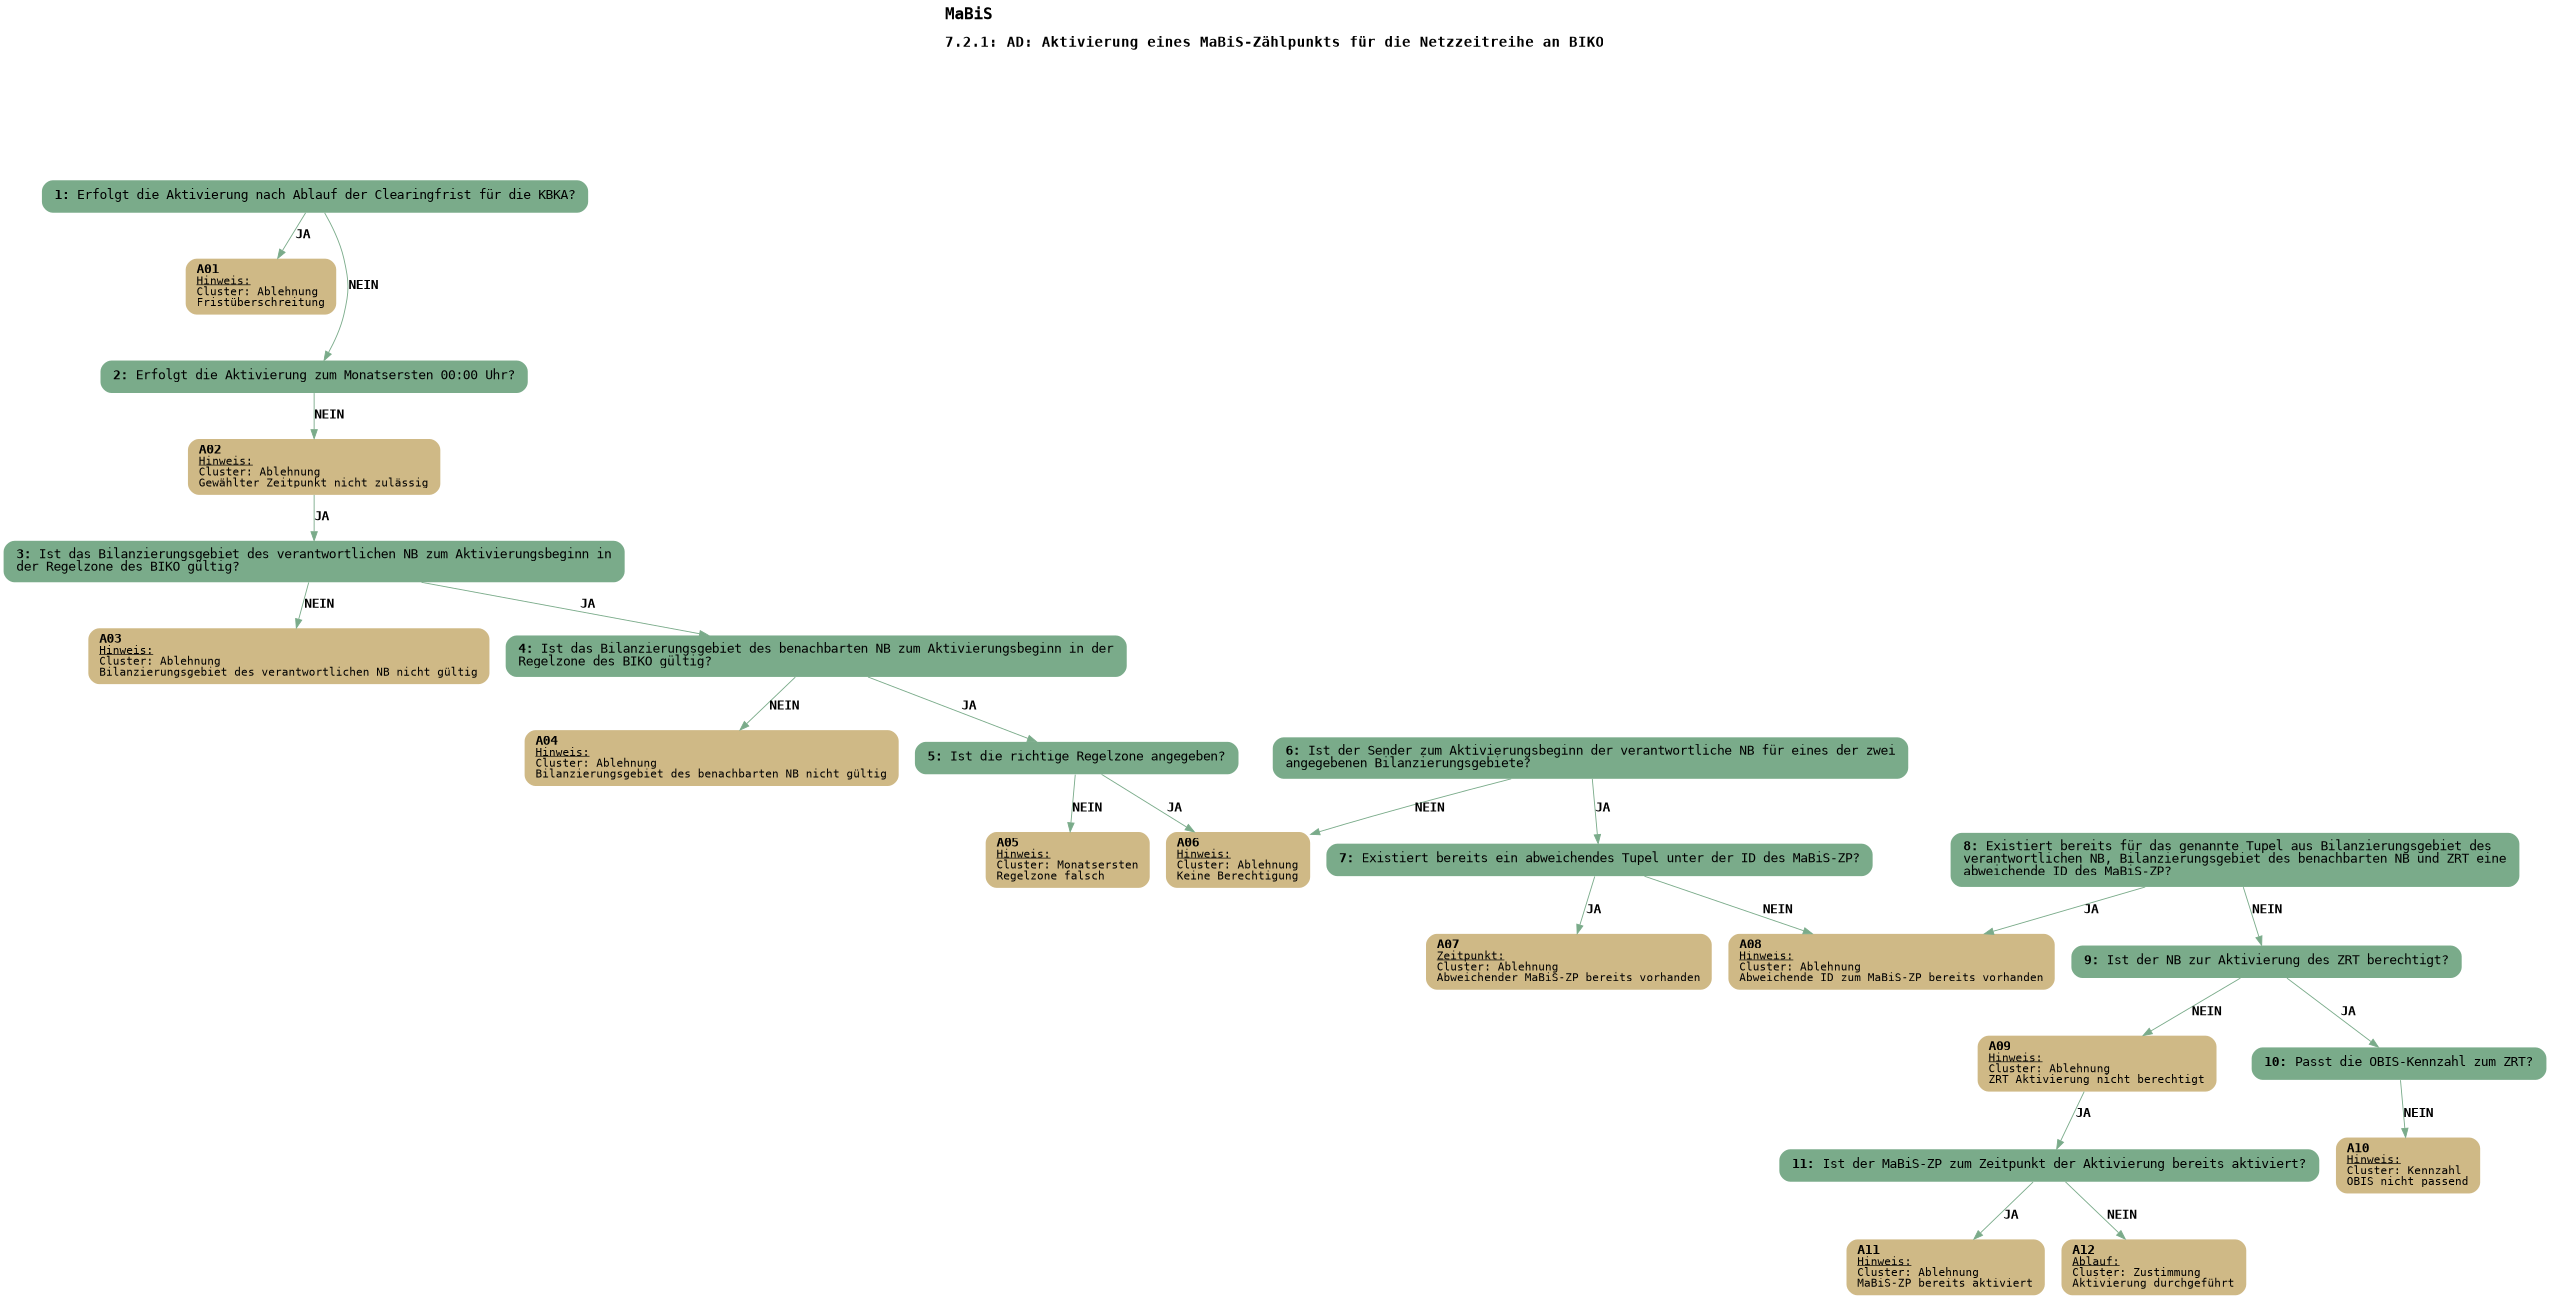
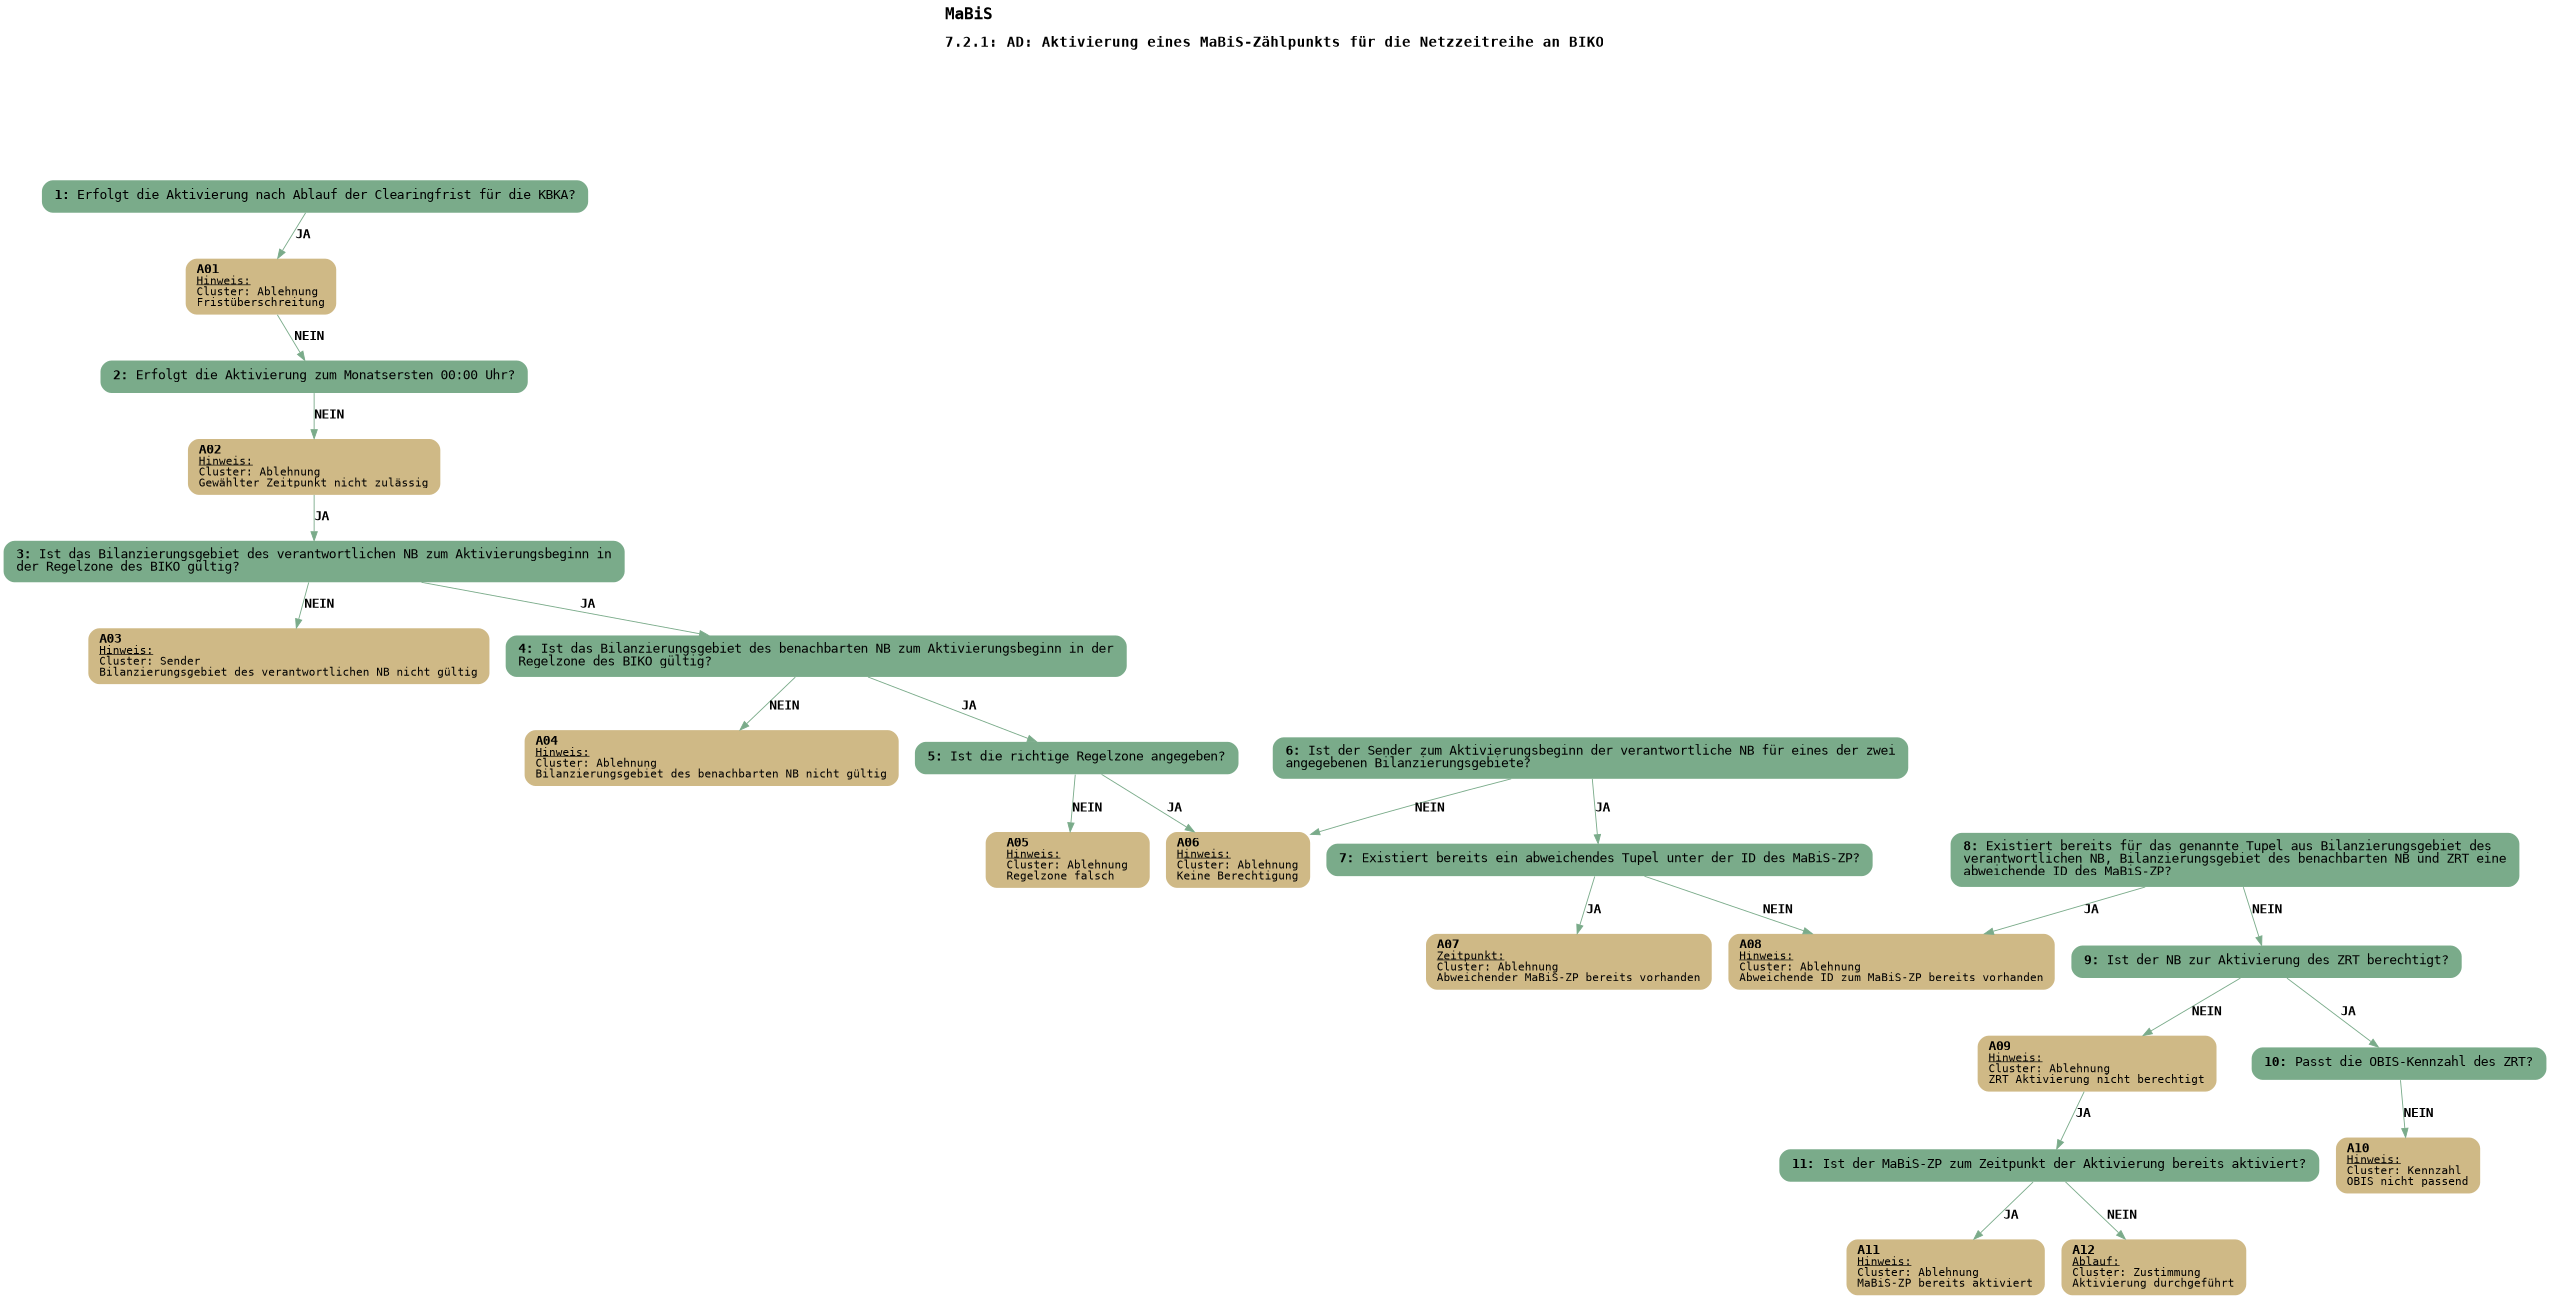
edge "1:" -> "2:": now "A01" -> "2:"
node "A03": text "Cluster: Ablehnung" -> "Cluster: Sender"
node "A05": text "Cluster: Monatsersten" -> "Cluster: Ablehnung"
node "10:": text "Passt die OBIS-Kennzahl zum ZRT?" -> "Passt die OBIS-Kennzahl des ZRT?"
